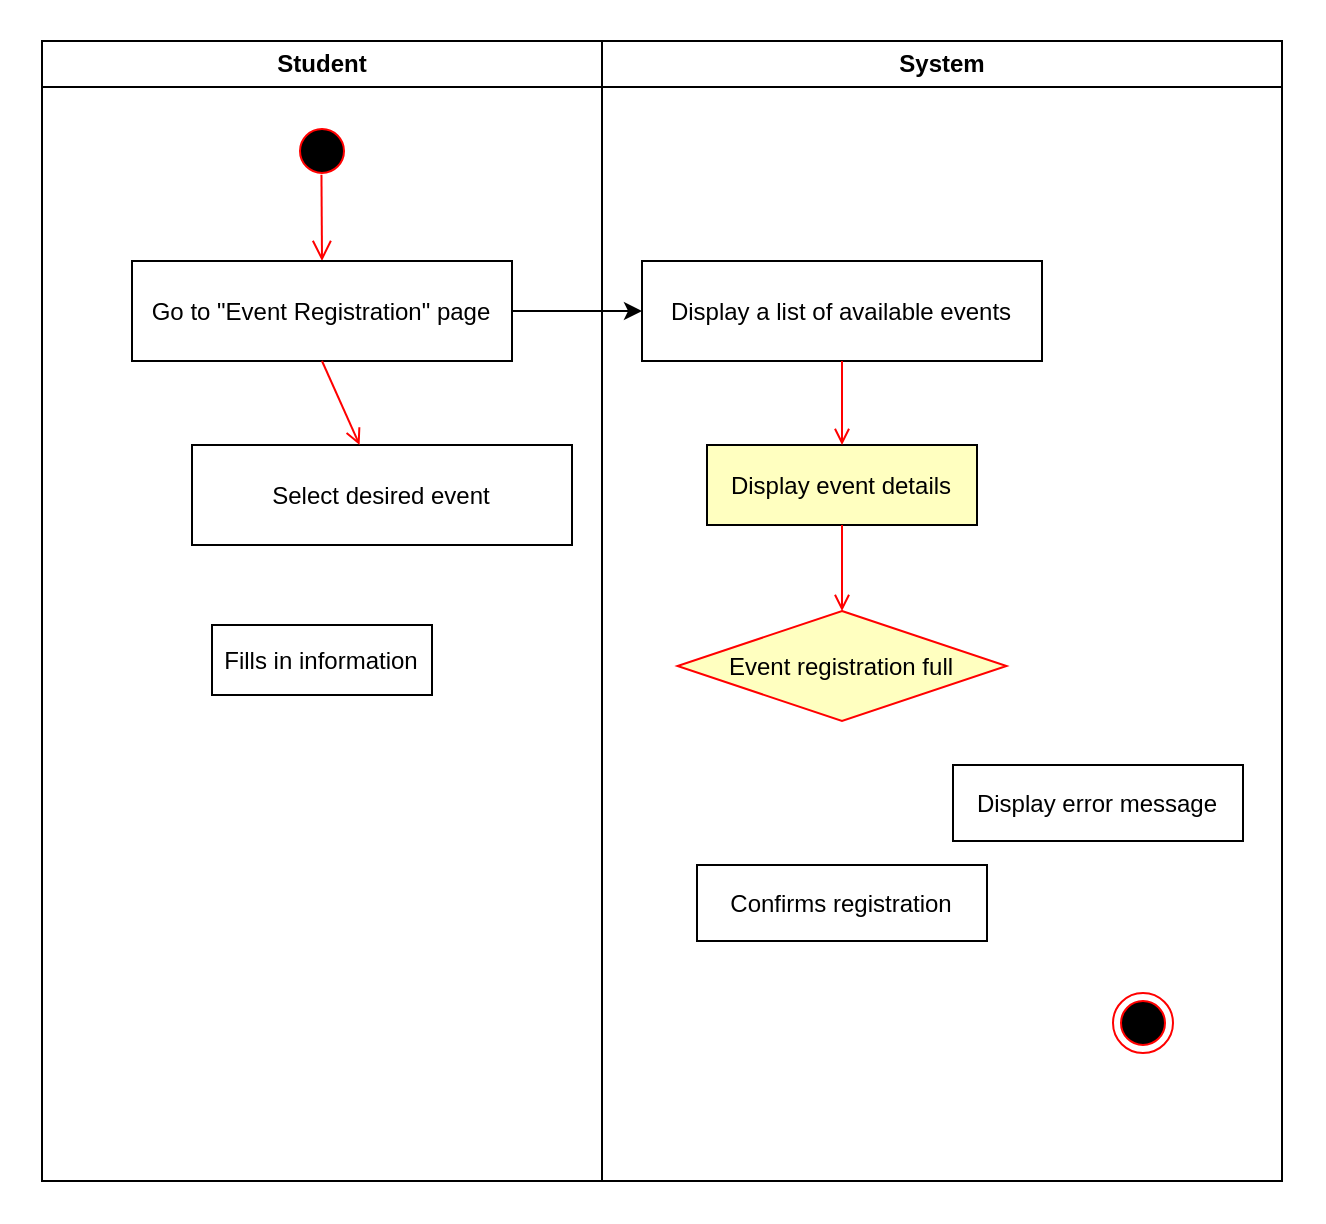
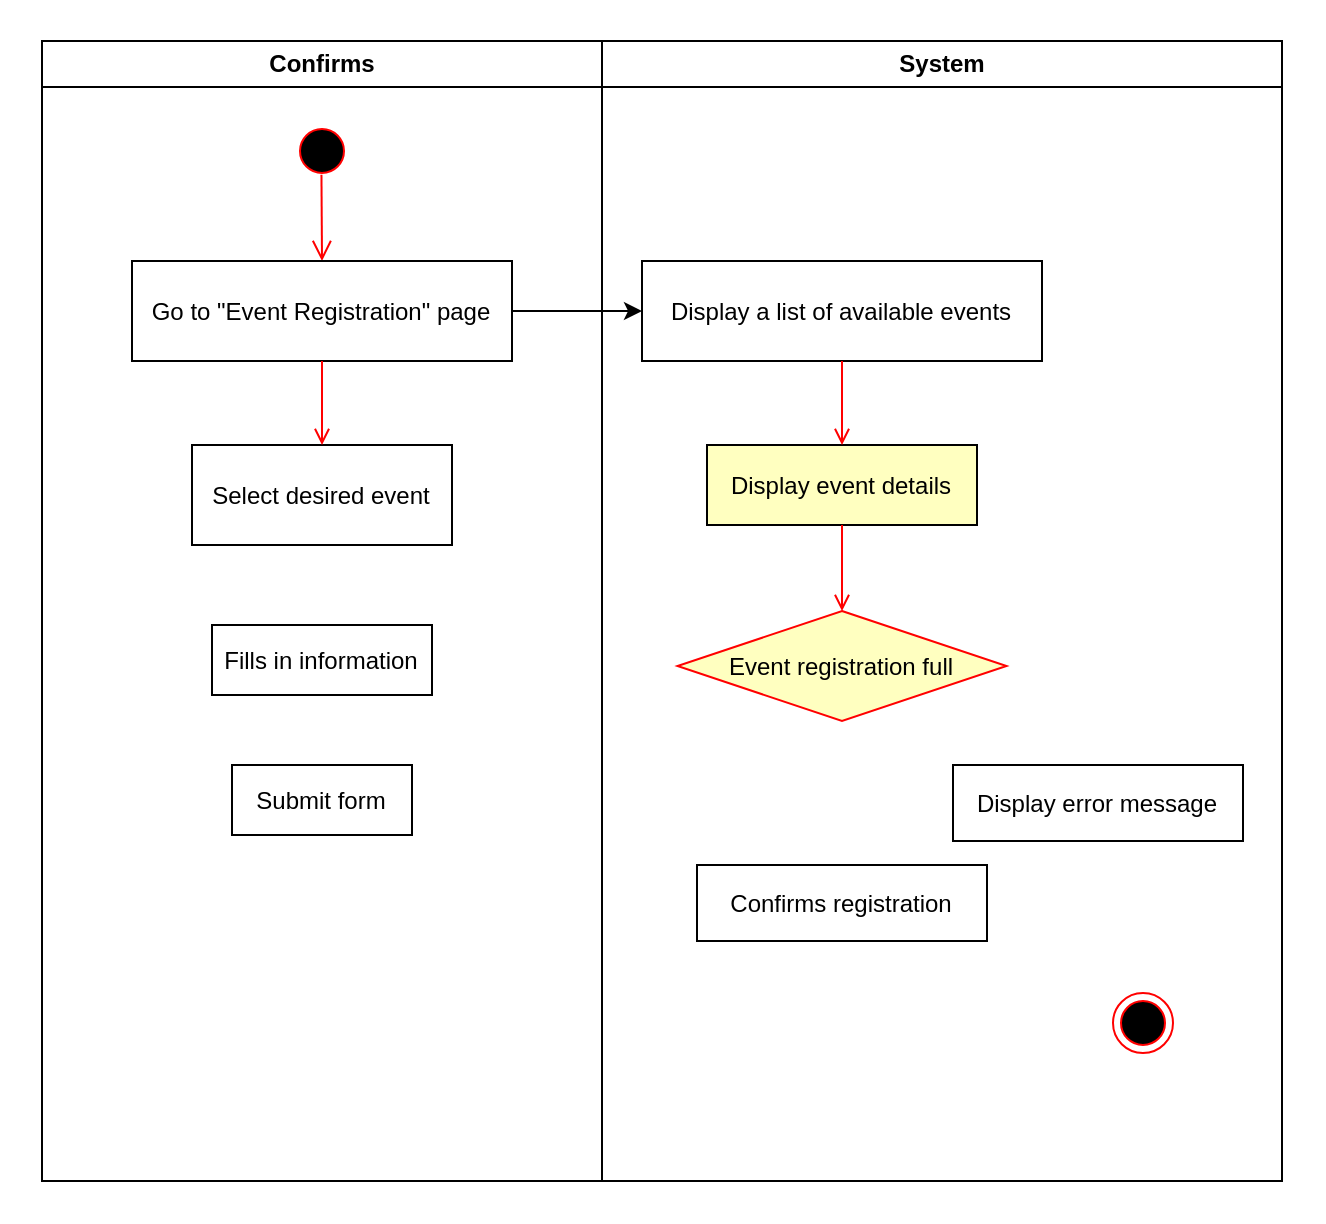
node "Student": label "Student" -> "Confirms"
node "Select desired event": size 380x100 -> 260x100
node "Submit form": added
